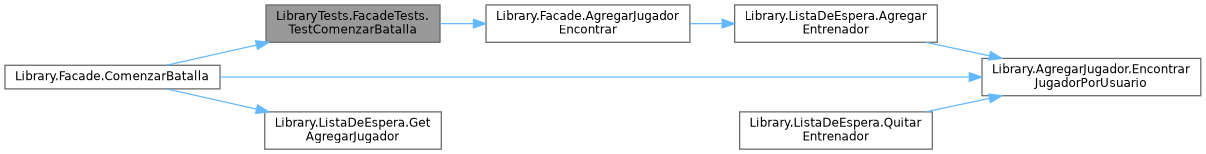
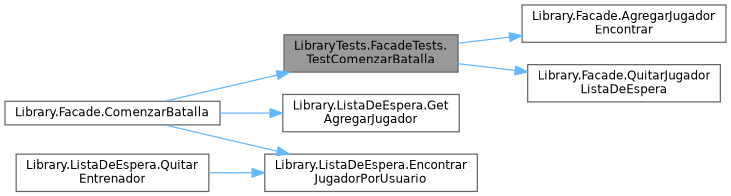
node "Library.ListaDeEspera.Agregar Entrenador": removed
node "Library.AgregarJugador.Encontrar JugadorPorUsuario": label "Library.AgregarJugador.Encontrar JugadorPorUsuario" -> "Library.ListaDeEspera.Encontrar JugadorPorUsuario"
node "Library.Facade.QuitarJugador ListaDeEspera": added
